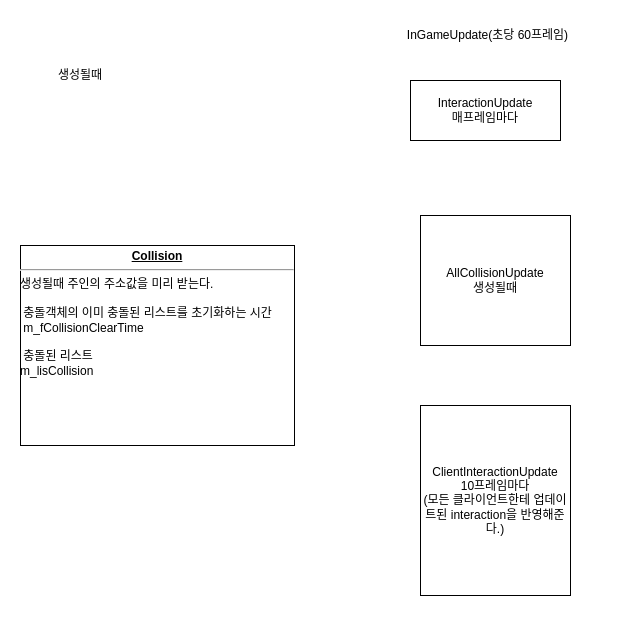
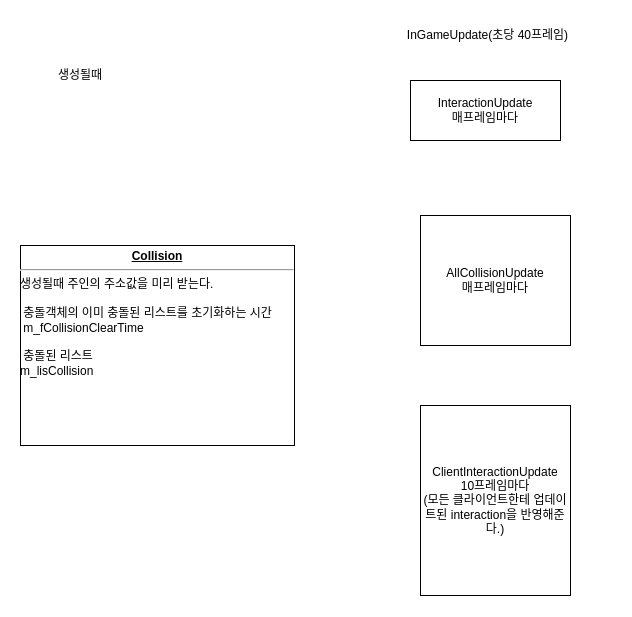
node "InGameUpdate(초당 60프레임)": label "InGameUpdate(초당 60프레임)" -> "InGameUpdate(초당 40프레임)"
node "AllCollisionUpdate 생성될때": label "AllCollisionUpdate 생성될때" -> "AllCollisionUpdate 매프레임마다"
